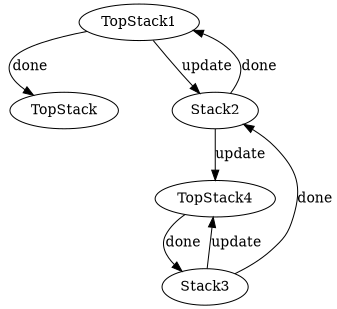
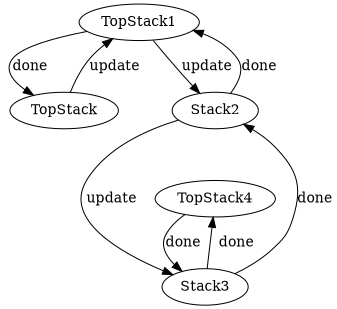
edge "TopStack" -> "TopStack1": added, label "update"
edge "Stack2" -> "TopStack4": now "Stack2" -> "Stack3"
edge "Stack3" -> "TopStack4": label "update" -> "done"
